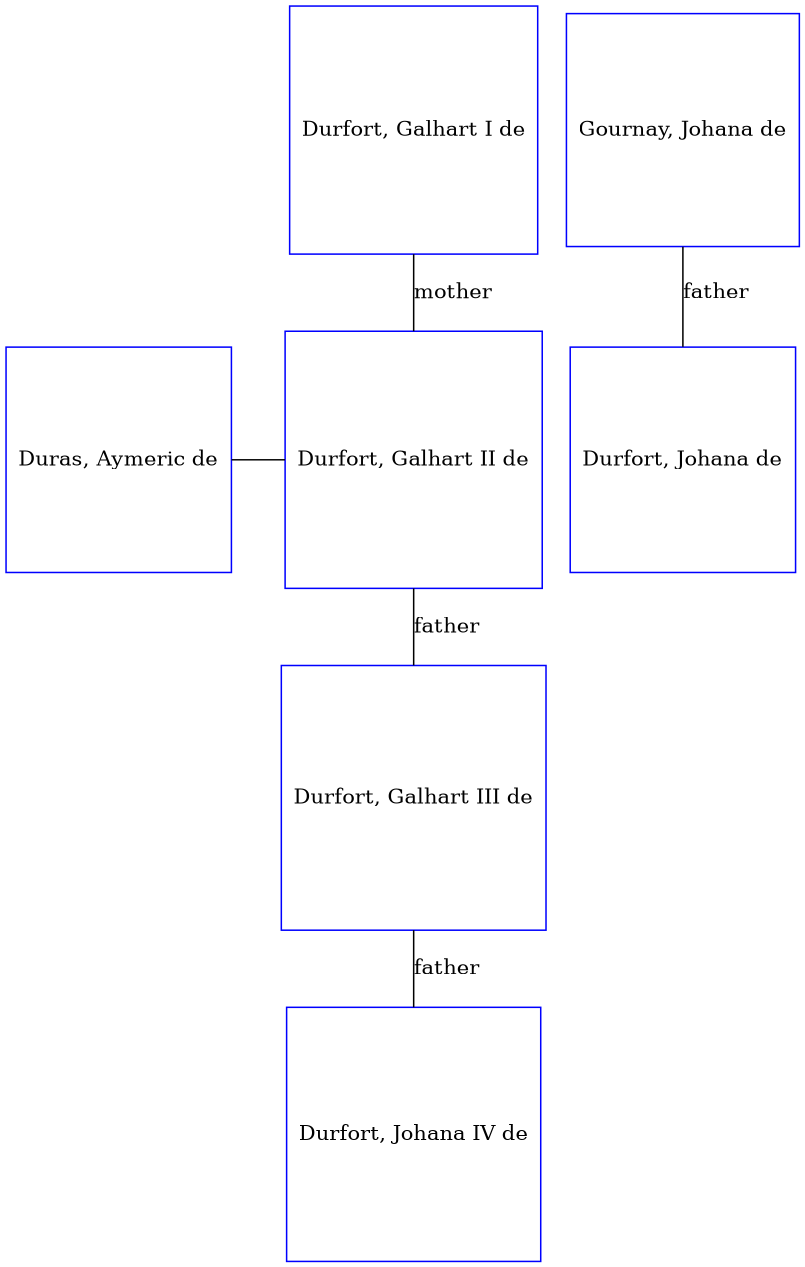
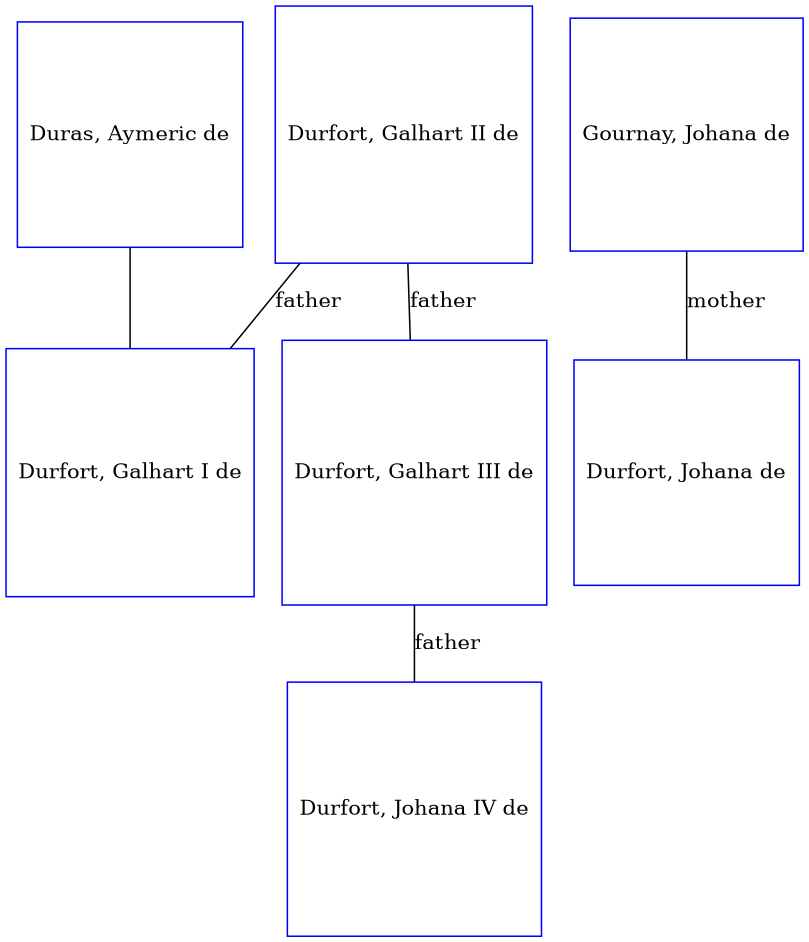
edge "Durfort, Galhart I de" -- "Durfort, Galhart II de": label "mother" -> "father"
edge "Gournay, Johana de" -- "Durfort, Johana de": label "father" -> "mother"
edge "Duras, Aymeric de" -- "Durfort, Galhart II de": now "Duras, Aymeric de" -- "Durfort, Galhart I de"
